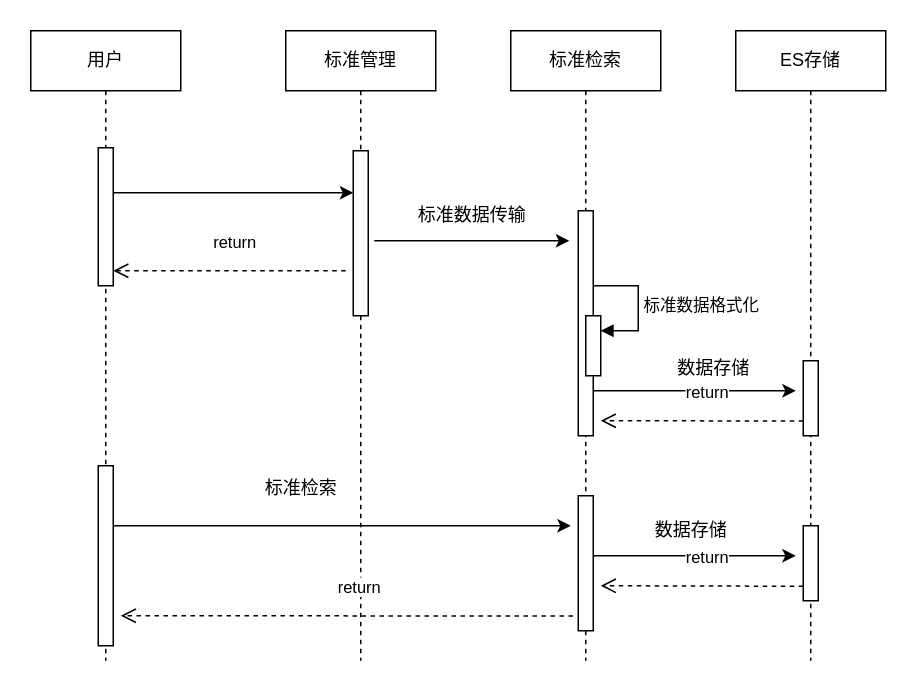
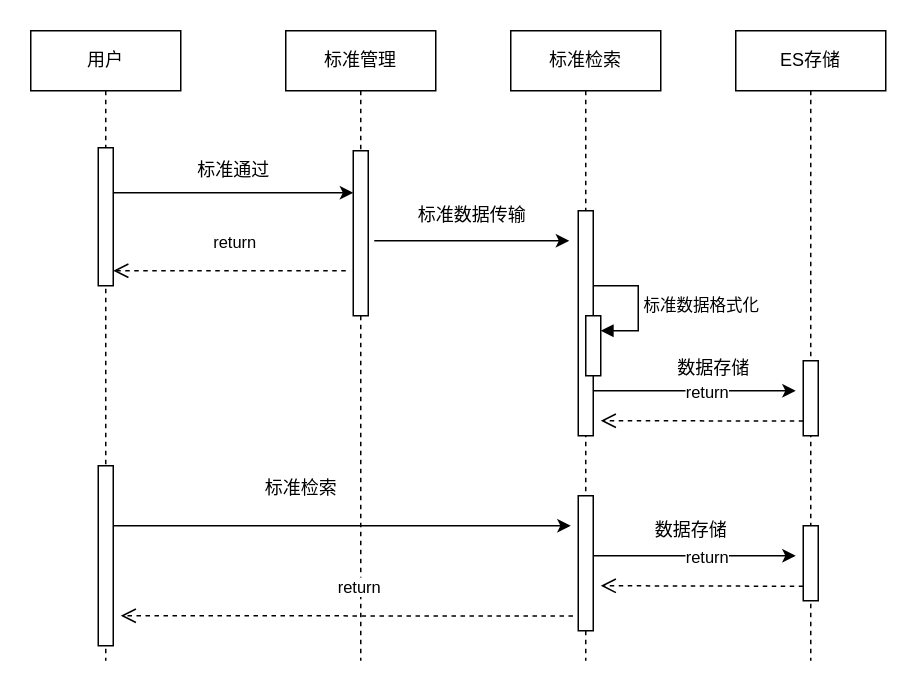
node "标准通过": added
